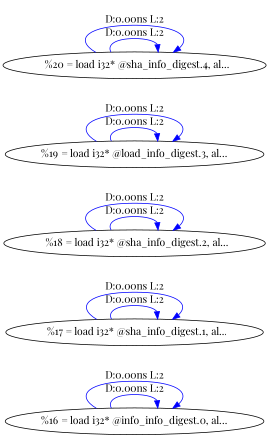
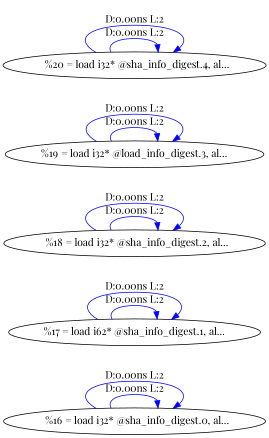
node "%17 = load i32* @sha_info_digest.1, al...": label "%17 = load i32* @sha_info_digest.1, al..." -> "%17 = load i62* @sha_info_digest.1, al..."
node "%16 = load i32* @info_info_digest.0, al...": label "%16 = load i32* @info_info_digest.0, al..." -> "%16 = load i32* @sha_info_digest.0, al..."
